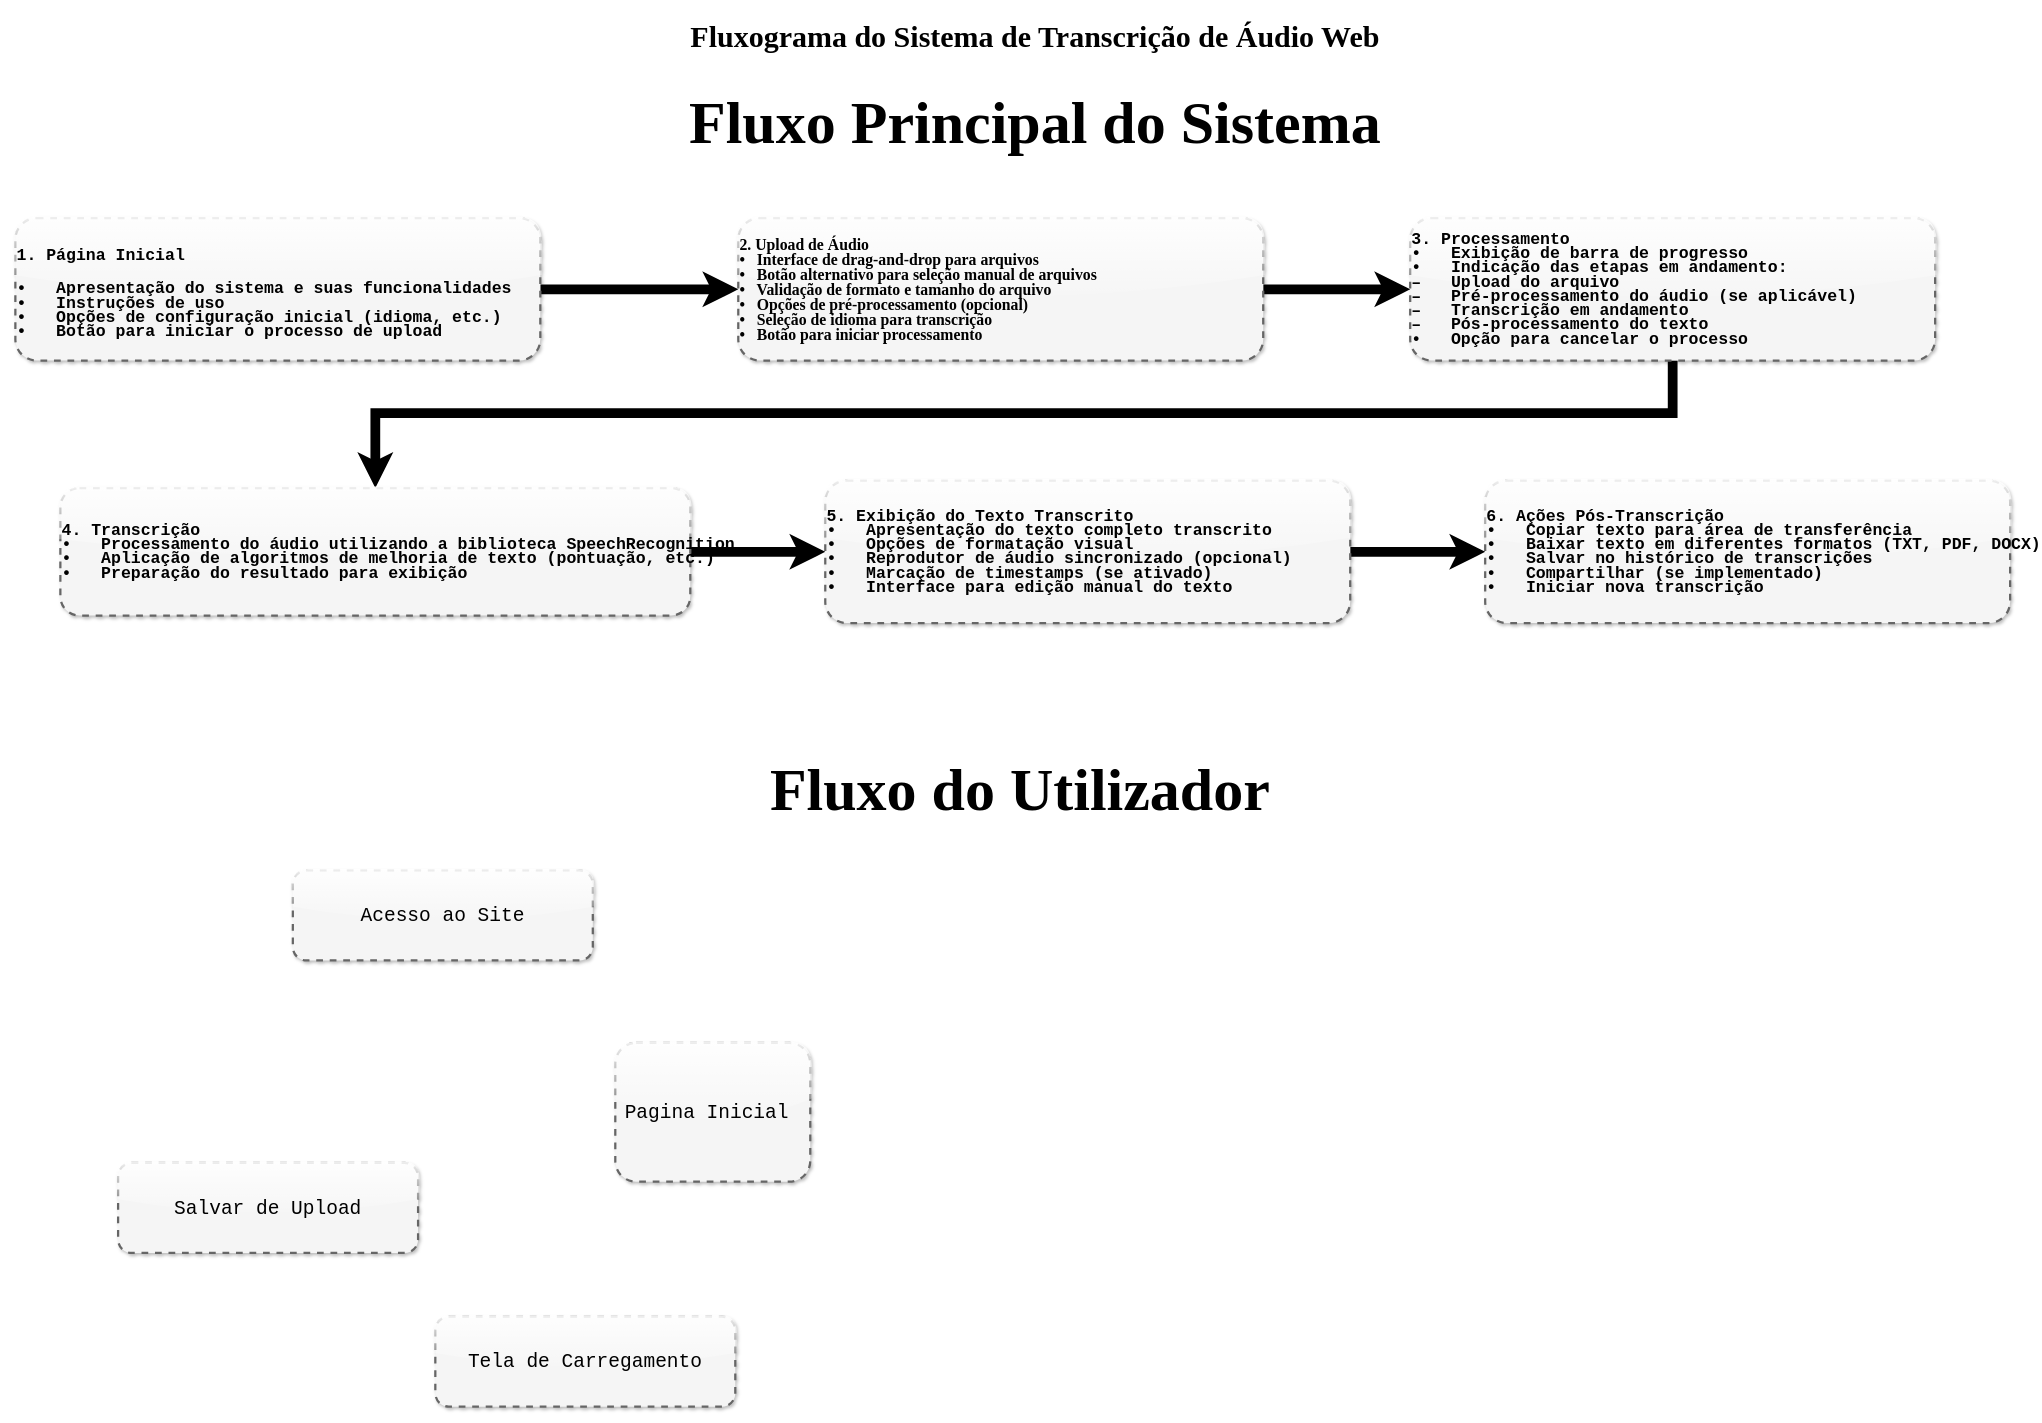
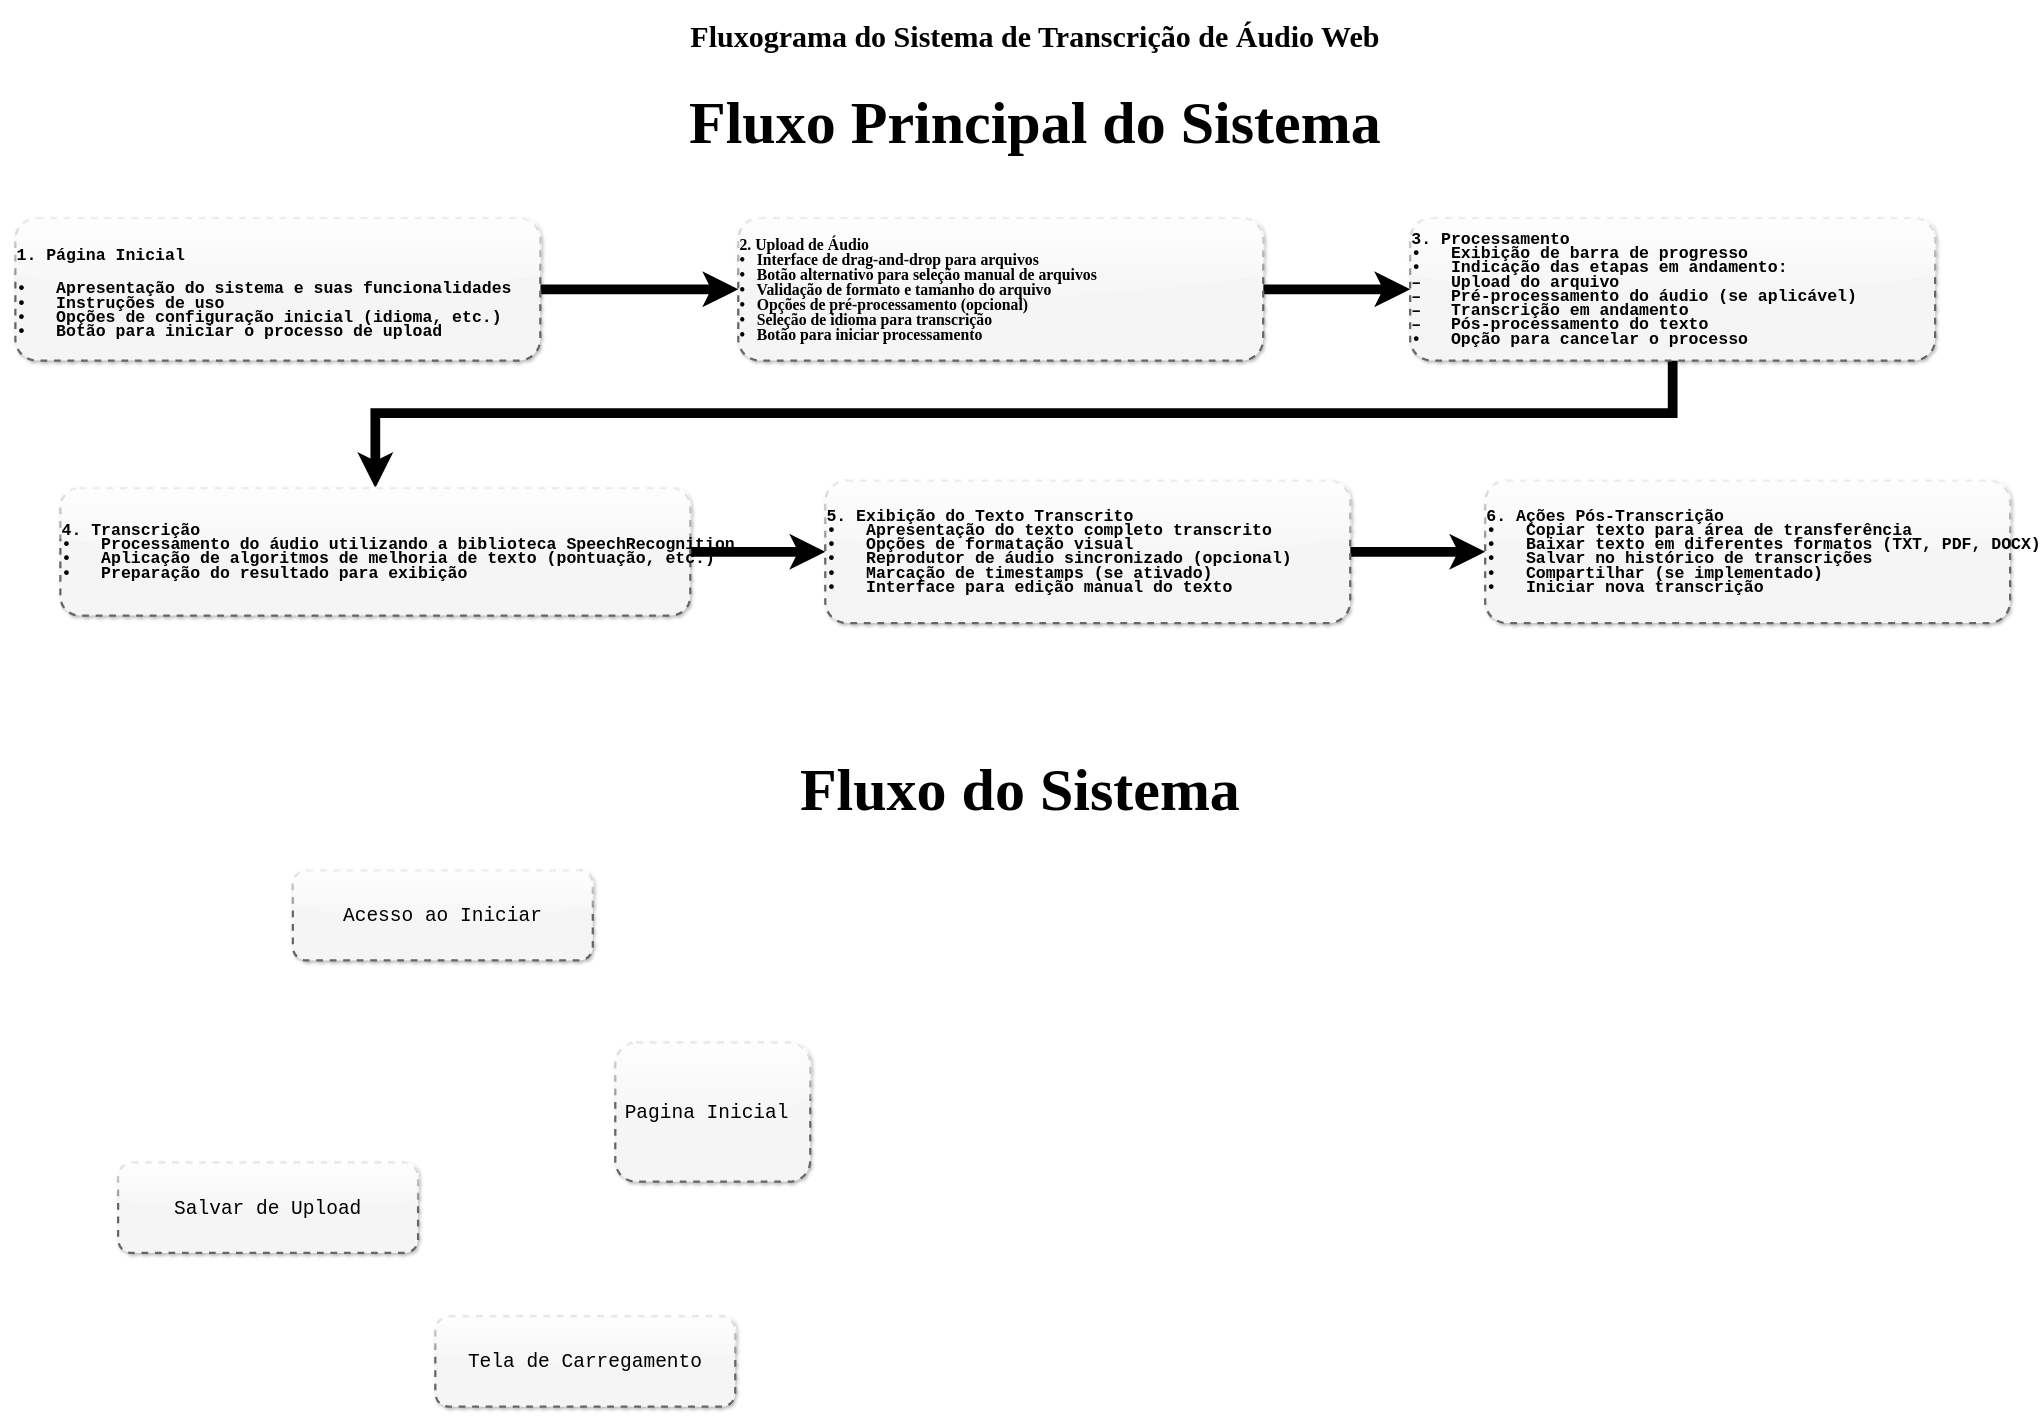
node "Fluxo do Utilizador": label "Fluxo do Utilizador" -> "Fluxo do Sistema"
node "Acesso ao Site": label "Acesso ao Site" -> "Acesso ao Iniciar"
